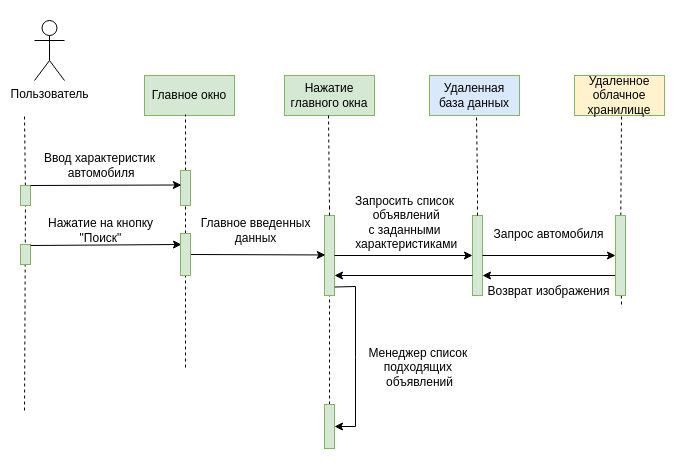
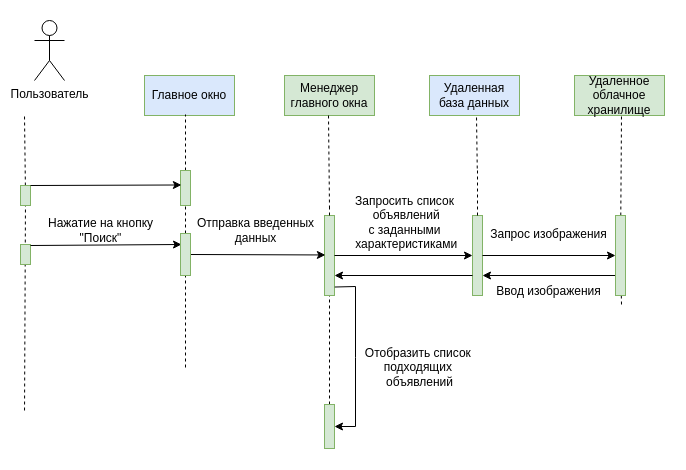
node "Главное окно": fillcolor #d5e8d4 -> #dae8fc
node "Нажатие главного окна": label "Нажатие главного окна" -> "Менеджер главного окна"
node "Удаленное облачное хранилище": fillcolor #fff2cc -> #d5e8d4
node "Ввод характеристик автомобиля": removed
node "Главное введенных данных": label "Главное введенных данных" -> "Отправка введенных данных"
node "Запрос автомобиля": label "Запрос автомобиля" -> "Запрос изображения"
node "Возврат изображения": label "Возврат изображения" -> "Ввод изображения"
node "Менеджер список подходящих объявлений": label "Менеджер список подходящих объявлений" -> "Отобразить список подходящих объявлений"
